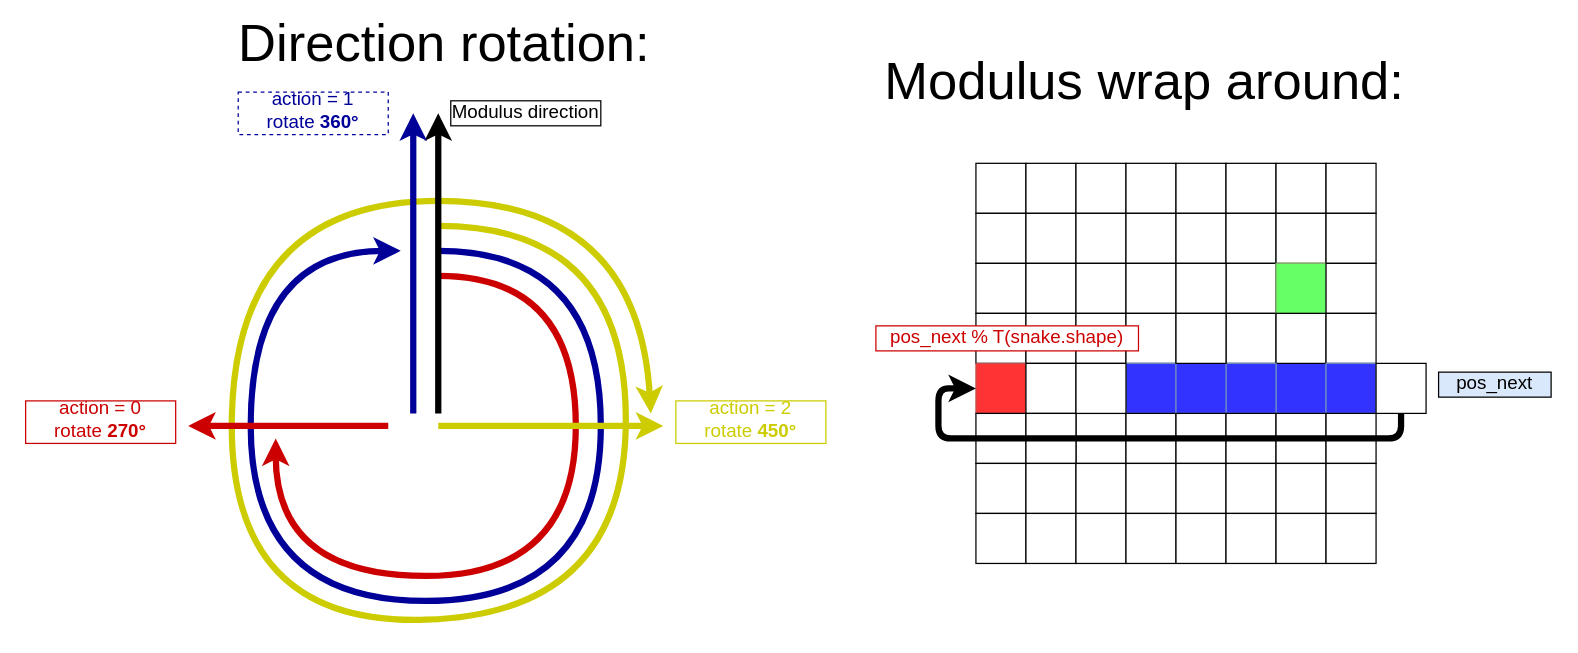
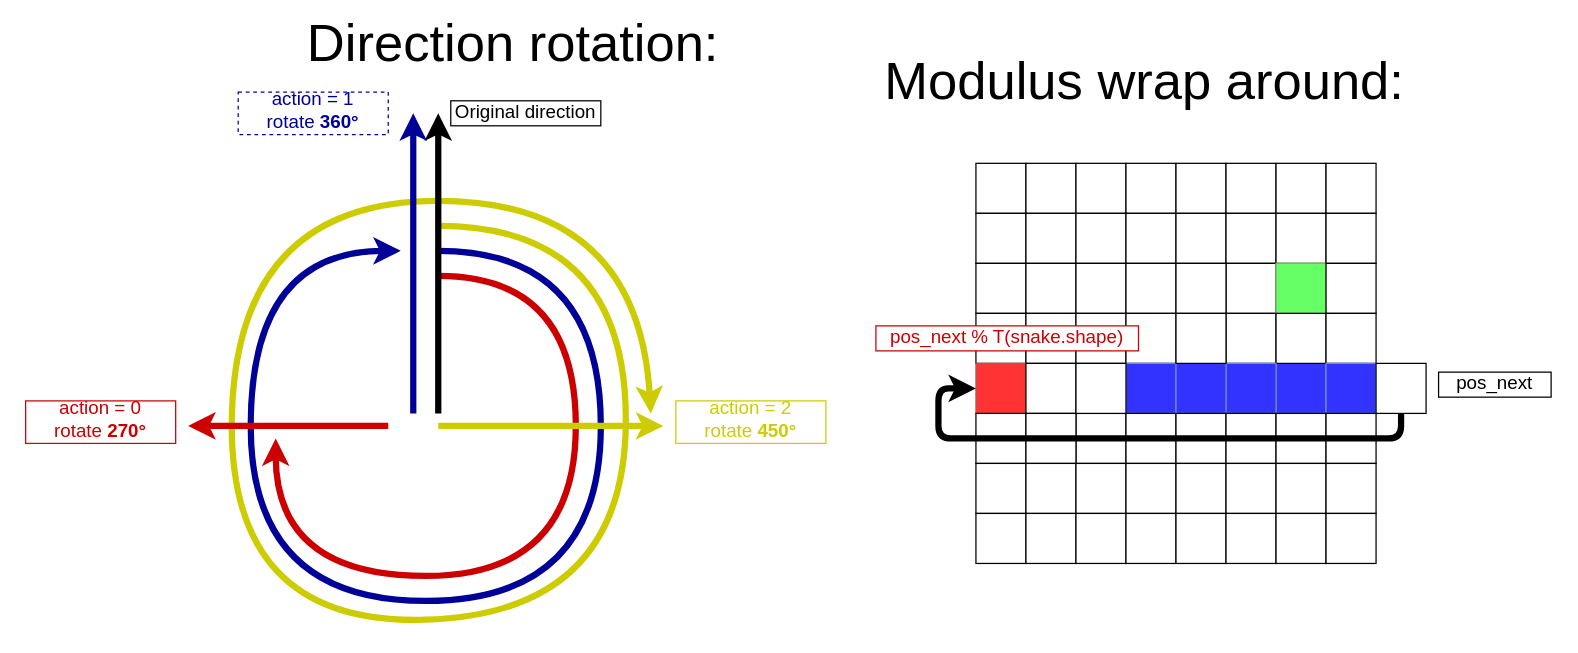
node "Direction rotation:": moved (444, 44) -> (513, 44)
node "Modulus direction": label "Modulus direction" -> "Original direction"
node "pos_next": fillcolor #dae8fc -> #ffffff
